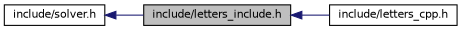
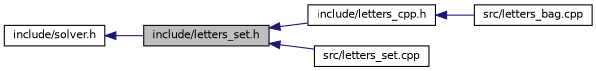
node "include/letters_include.h": label "include/letters_include.h" -> "include/letters_set.h"
node "src/letters_bag.cpp": added
node "src/letters_set.cpp": added
